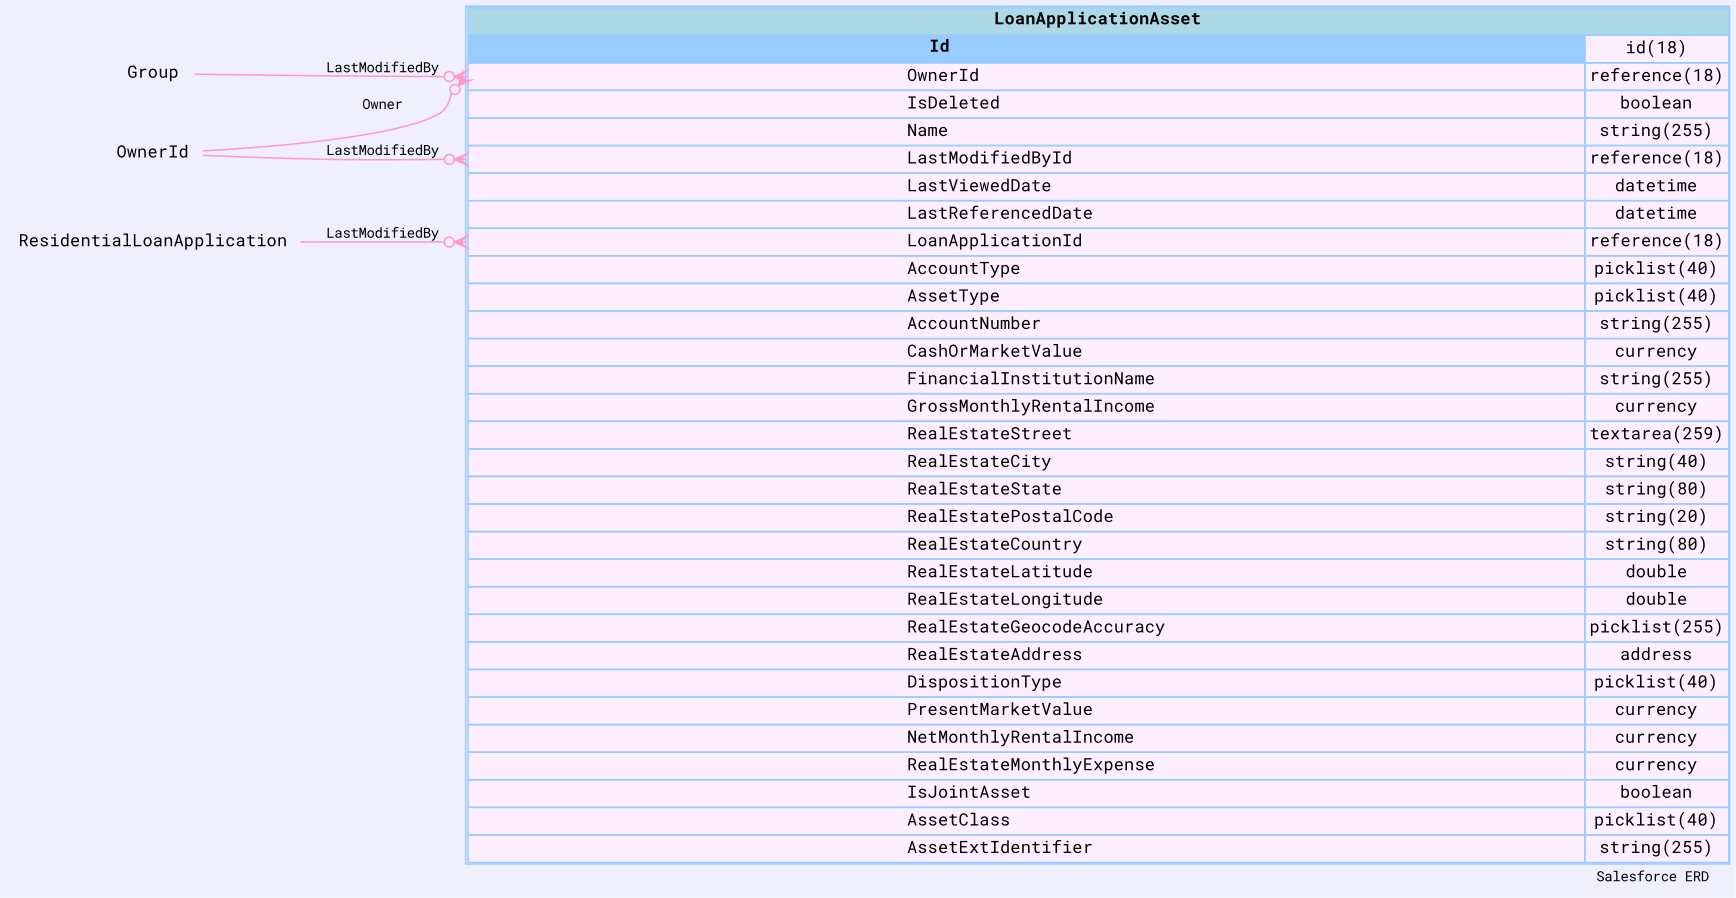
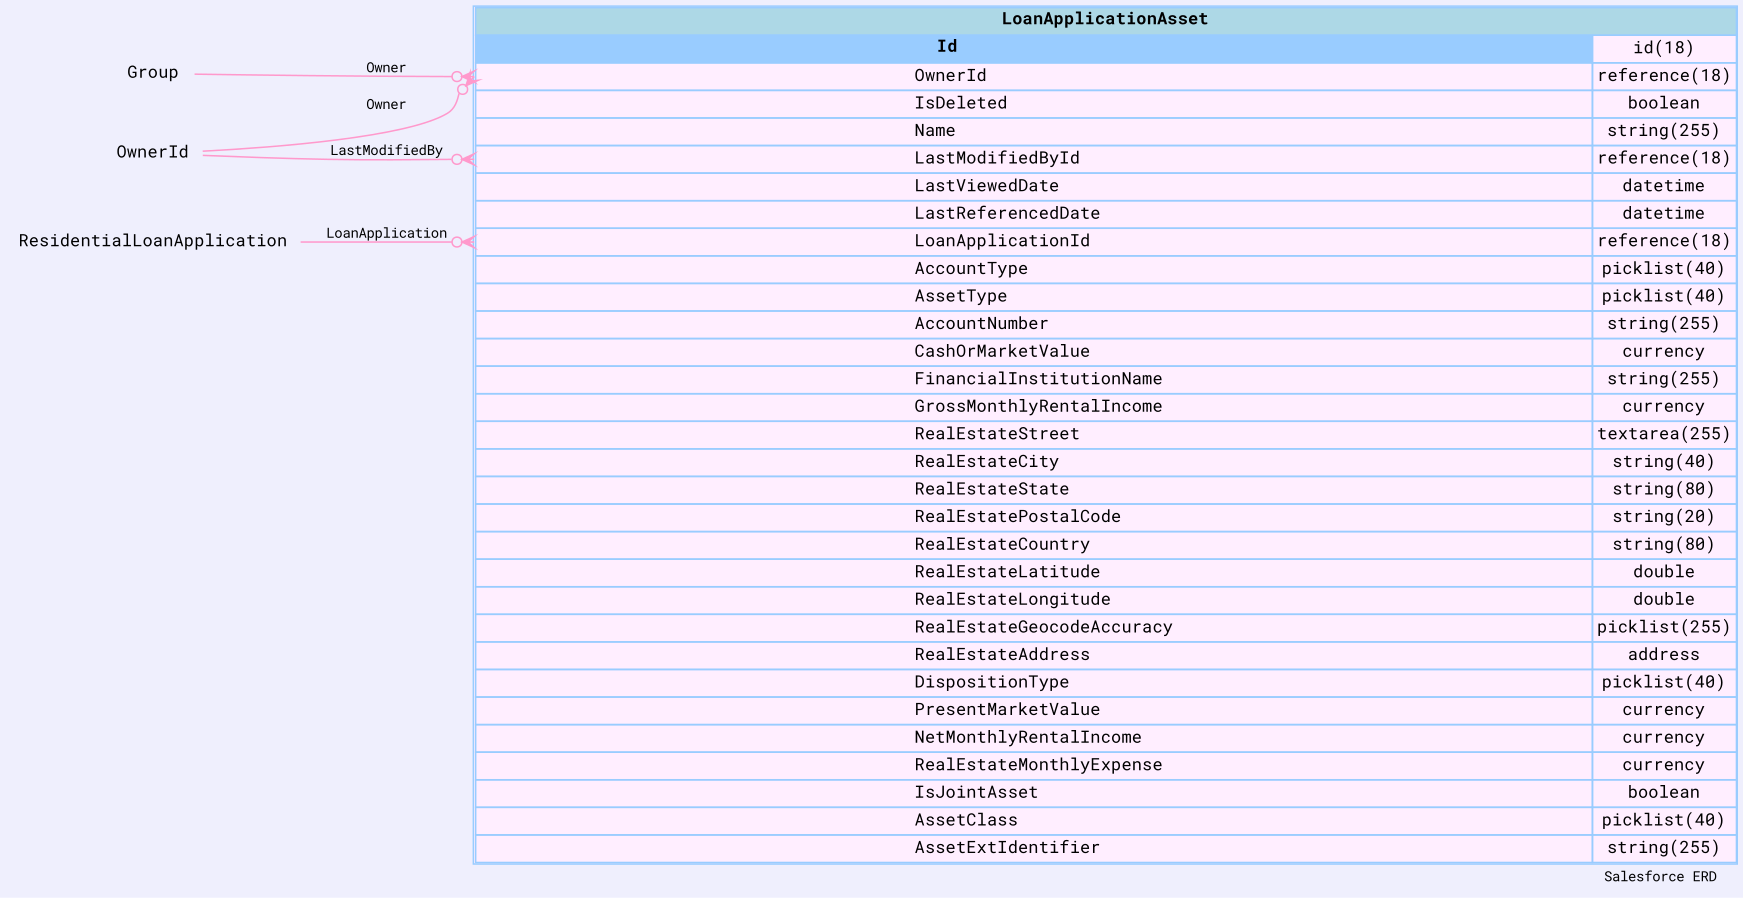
edge "Group" -> "LoanApplicationAsset": label "LastModifiedBy" -> "Owner"
edge "ResidentialLoanApplication" -> "LoanApplicationAsset": label "LastModifiedBy" -> "LoanApplication"
node "LoanApplicationAsset": text "textarea(259)" -> "textarea(255)"
